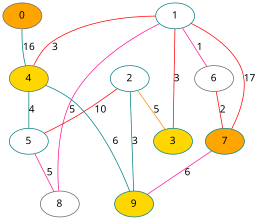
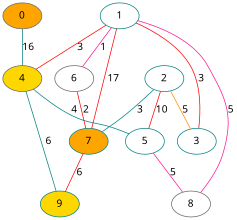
edge "2" -- "9": now "2" -- "7"
node "3": fillcolor gold -> white
edge "7" -- "9": color deeppink -> red
